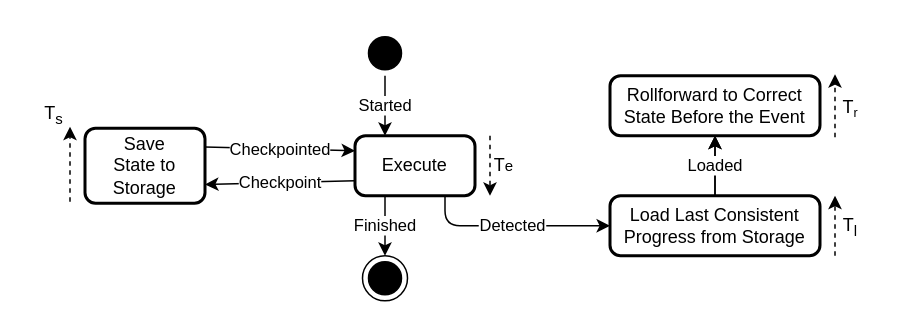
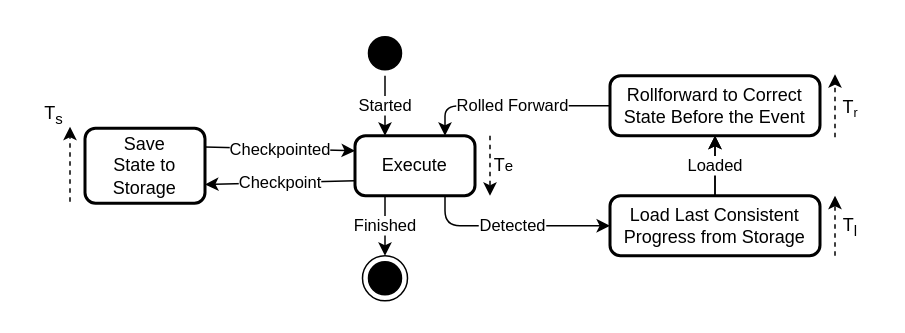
edge "Rollforward to Correct State Before the Event" -> "Execute": added, label "Rolled Forward"
